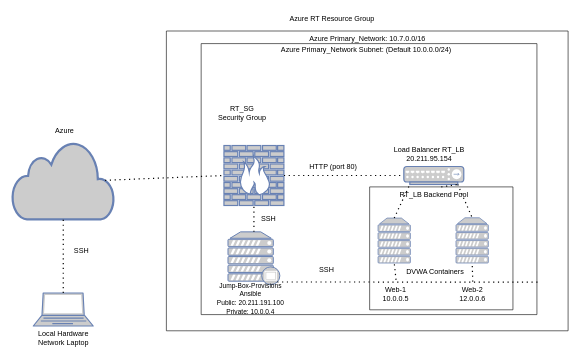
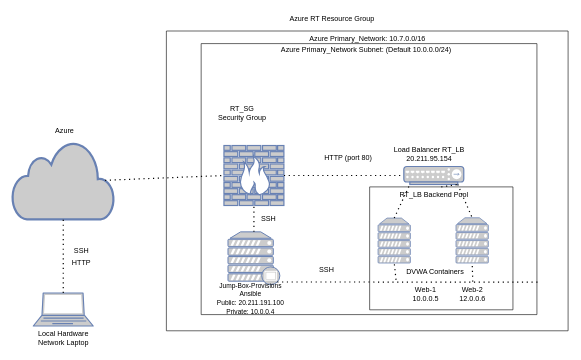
node "HTTP (port 80)": moved (333, 167) -> (348, 158)
node "HTTP": added
node "Web-1 10.0.0.5": moved (395, 294) -> (425, 294)
